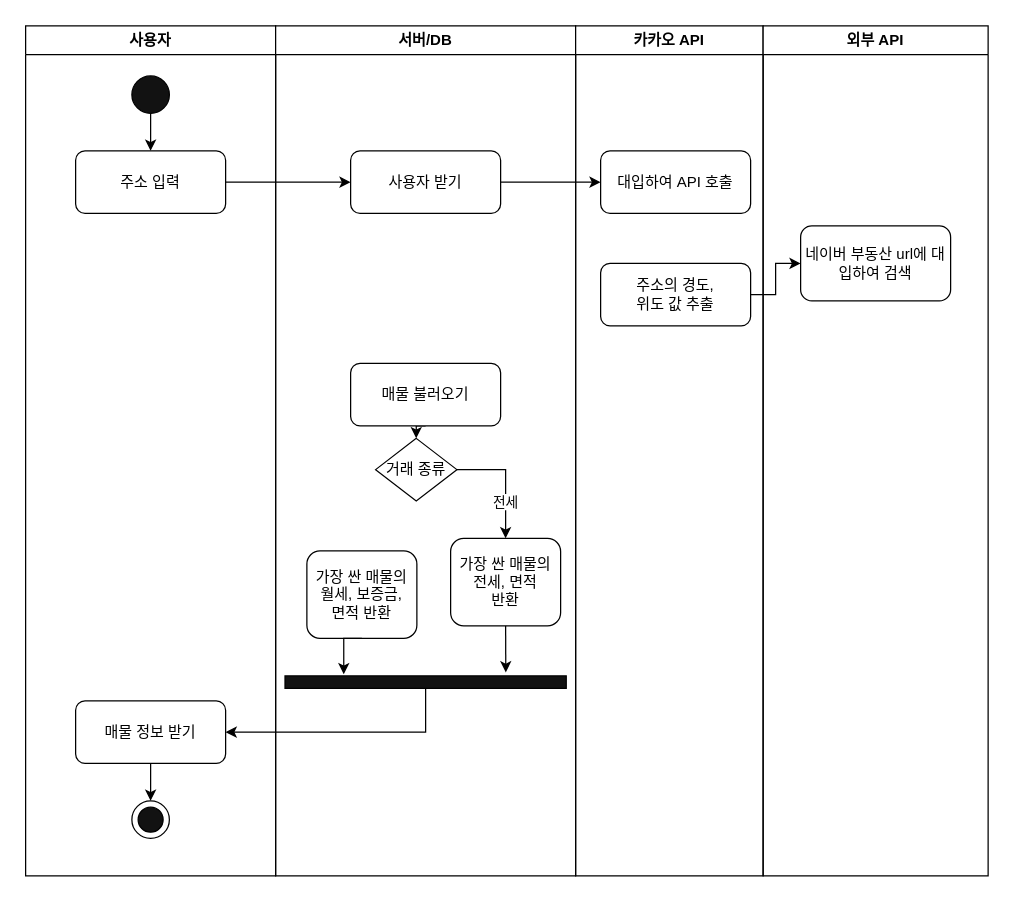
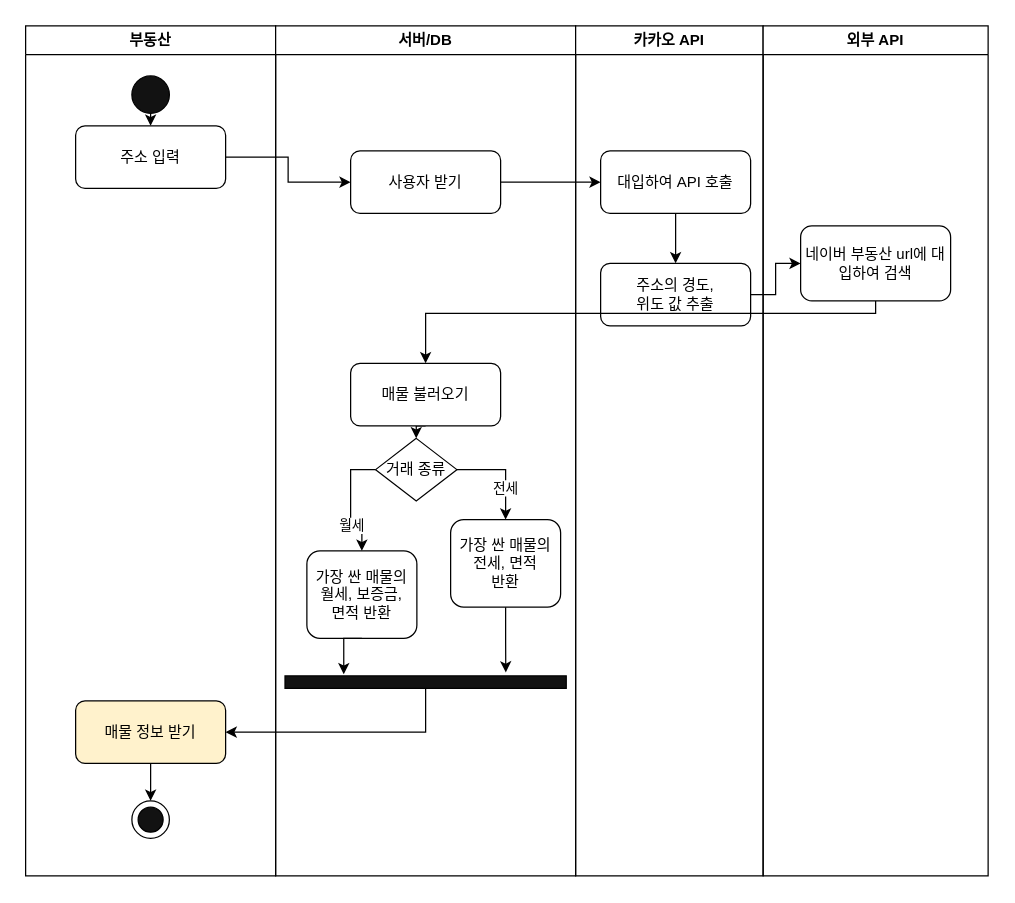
node "사용자": label "사용자" -> "부동산"
node "주소 입력": moved (151, 182) -> (151, 157)
edge "대입하여 API 호출" -> "주소의 경도, 위도 값 추출": added
edge "네이버 부동산 url에 대입하여 검색" -> "매물 불러오기": added
edge "거래 종류" -> "가장 싼 매물의 월세, 보증금, 면적 반환": added, label "월세"
node "가장 싼 매물의 전세, 면적 반환": moved (506, 582) -> (506, 563)
node "매물 정보 받기": fillcolor #ffffff -> #fff2cc
